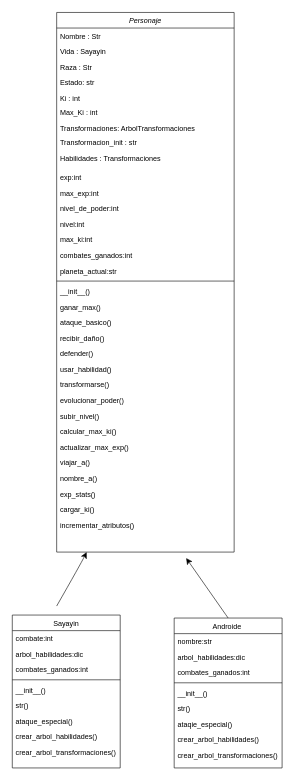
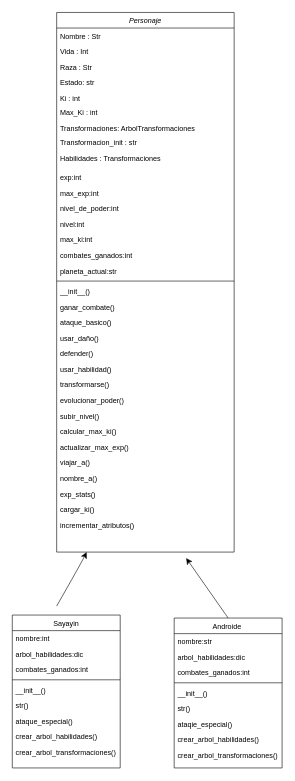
node "Vida : Sayayin": label "Vida : Sayayin" -> "Vida : Int"
node "ganar_max()": label "ganar_max()" -> "ganar_combate()"
node "recibir_daño()": label "recibir_daño()" -> "usar_daño()"
node "combate:int": label "combate:int" -> "nombre:int"
